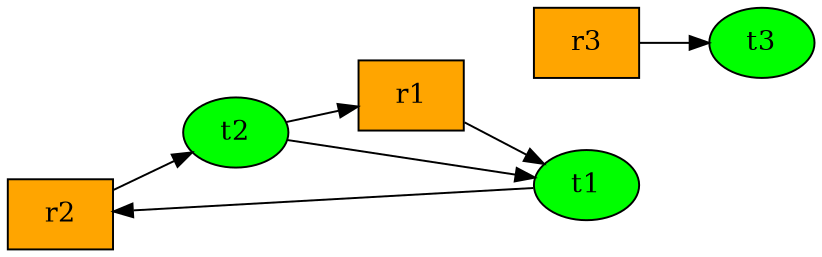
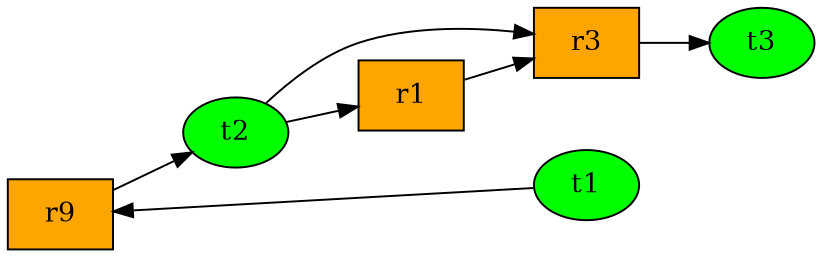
edge "r1" -> "t1": now "r1" -> "r3"
edge "t2" -> "t1": now "t2" -> "r3"
node "r2": label "r2" -> "r9"
